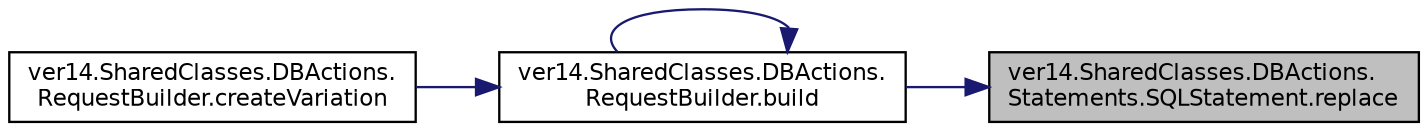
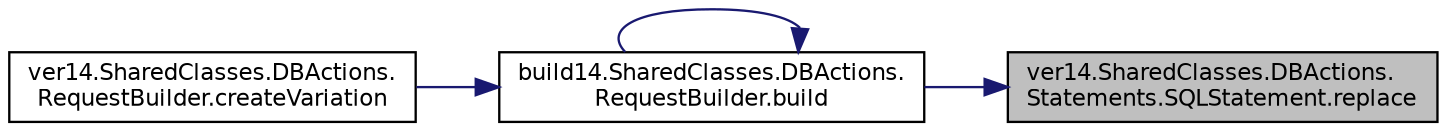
node "ver14.SharedClasses.DBActions. RequestBuilder.build": label "ver14.SharedClasses.DBActions. RequestBuilder.build" -> "build14.SharedClasses.DBActions. RequestBuilder.build"
